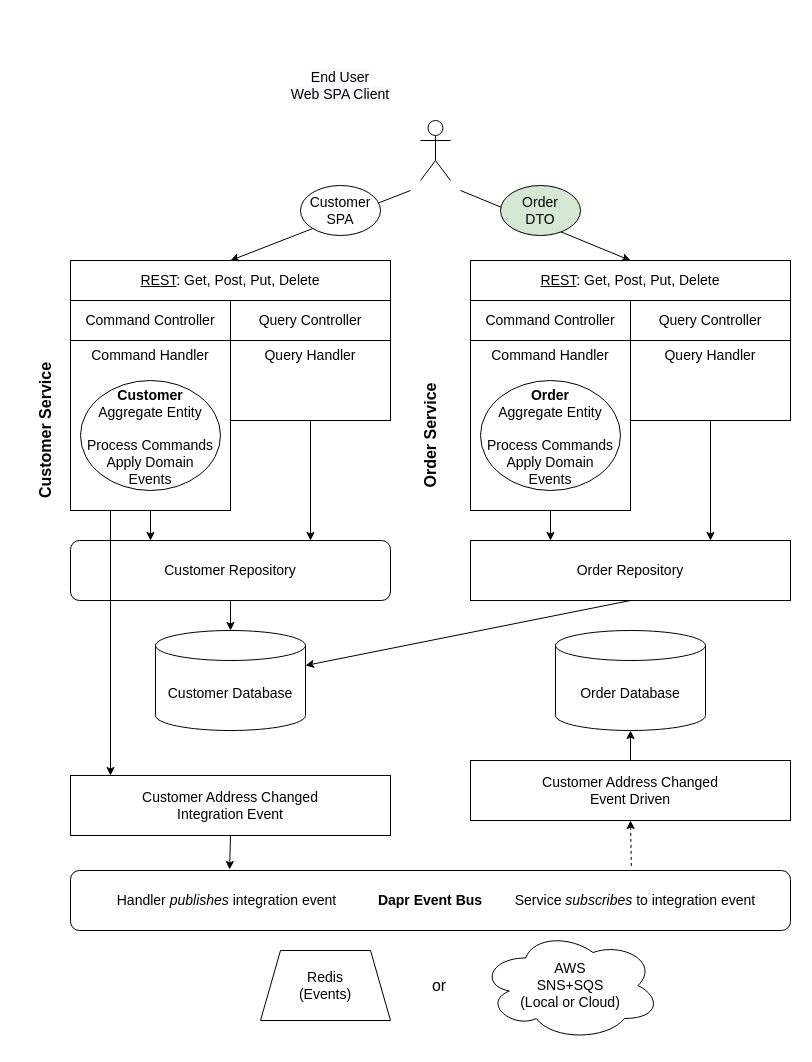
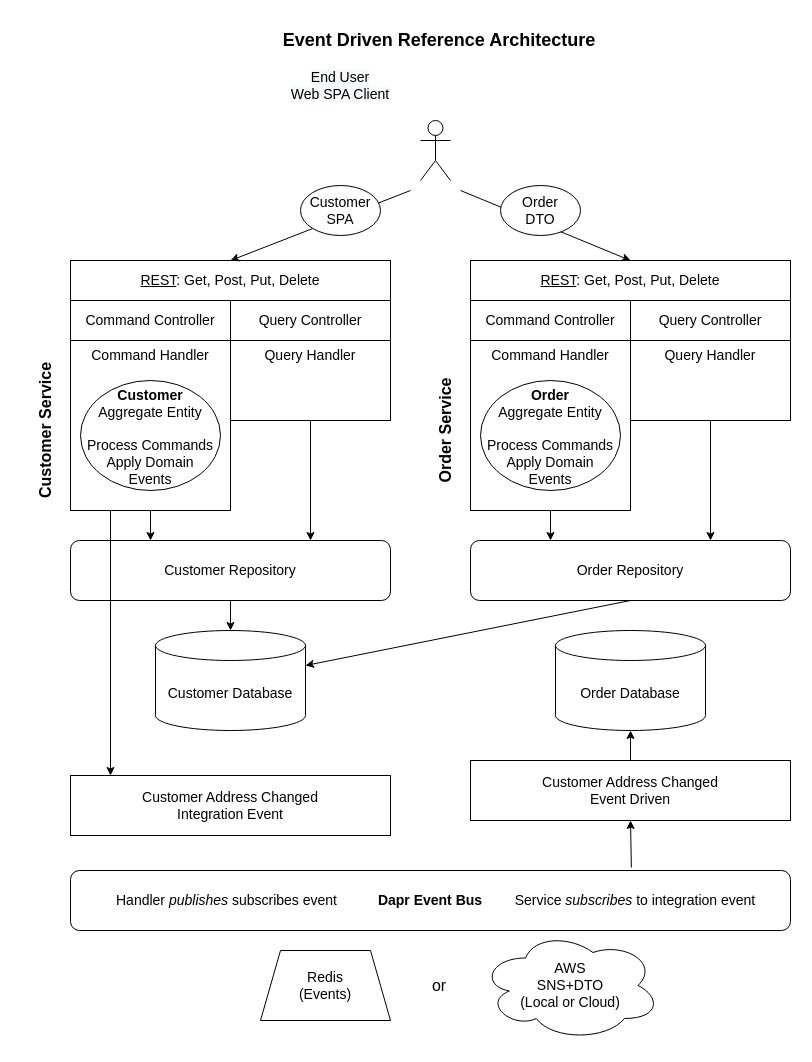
node "Event Driven Reference Architecture": added
node "Order DTO": fillcolor #d5e8d4 -> #ffffff
node "Order Service": moved (431, 436) -> (446, 431)
node "Order Repository": shape rectangle -> rounded rectangle
edge "Dapr Event Bus" -> "Customer Address Changed Event Driven": style dashed -> solid
edge "Customer Address Changed Integration Event" -> "Dapr Event Bus": removed
node "Handler publishes integration event": label "Handler publishes integration event" -> "Handler publishes subscribes event"
node "AWS SNS+SQS (Local or Cloud)": label "AWS SNS+SQS (Local or Cloud)" -> "AWS SNS+DTO (Local or Cloud)"
